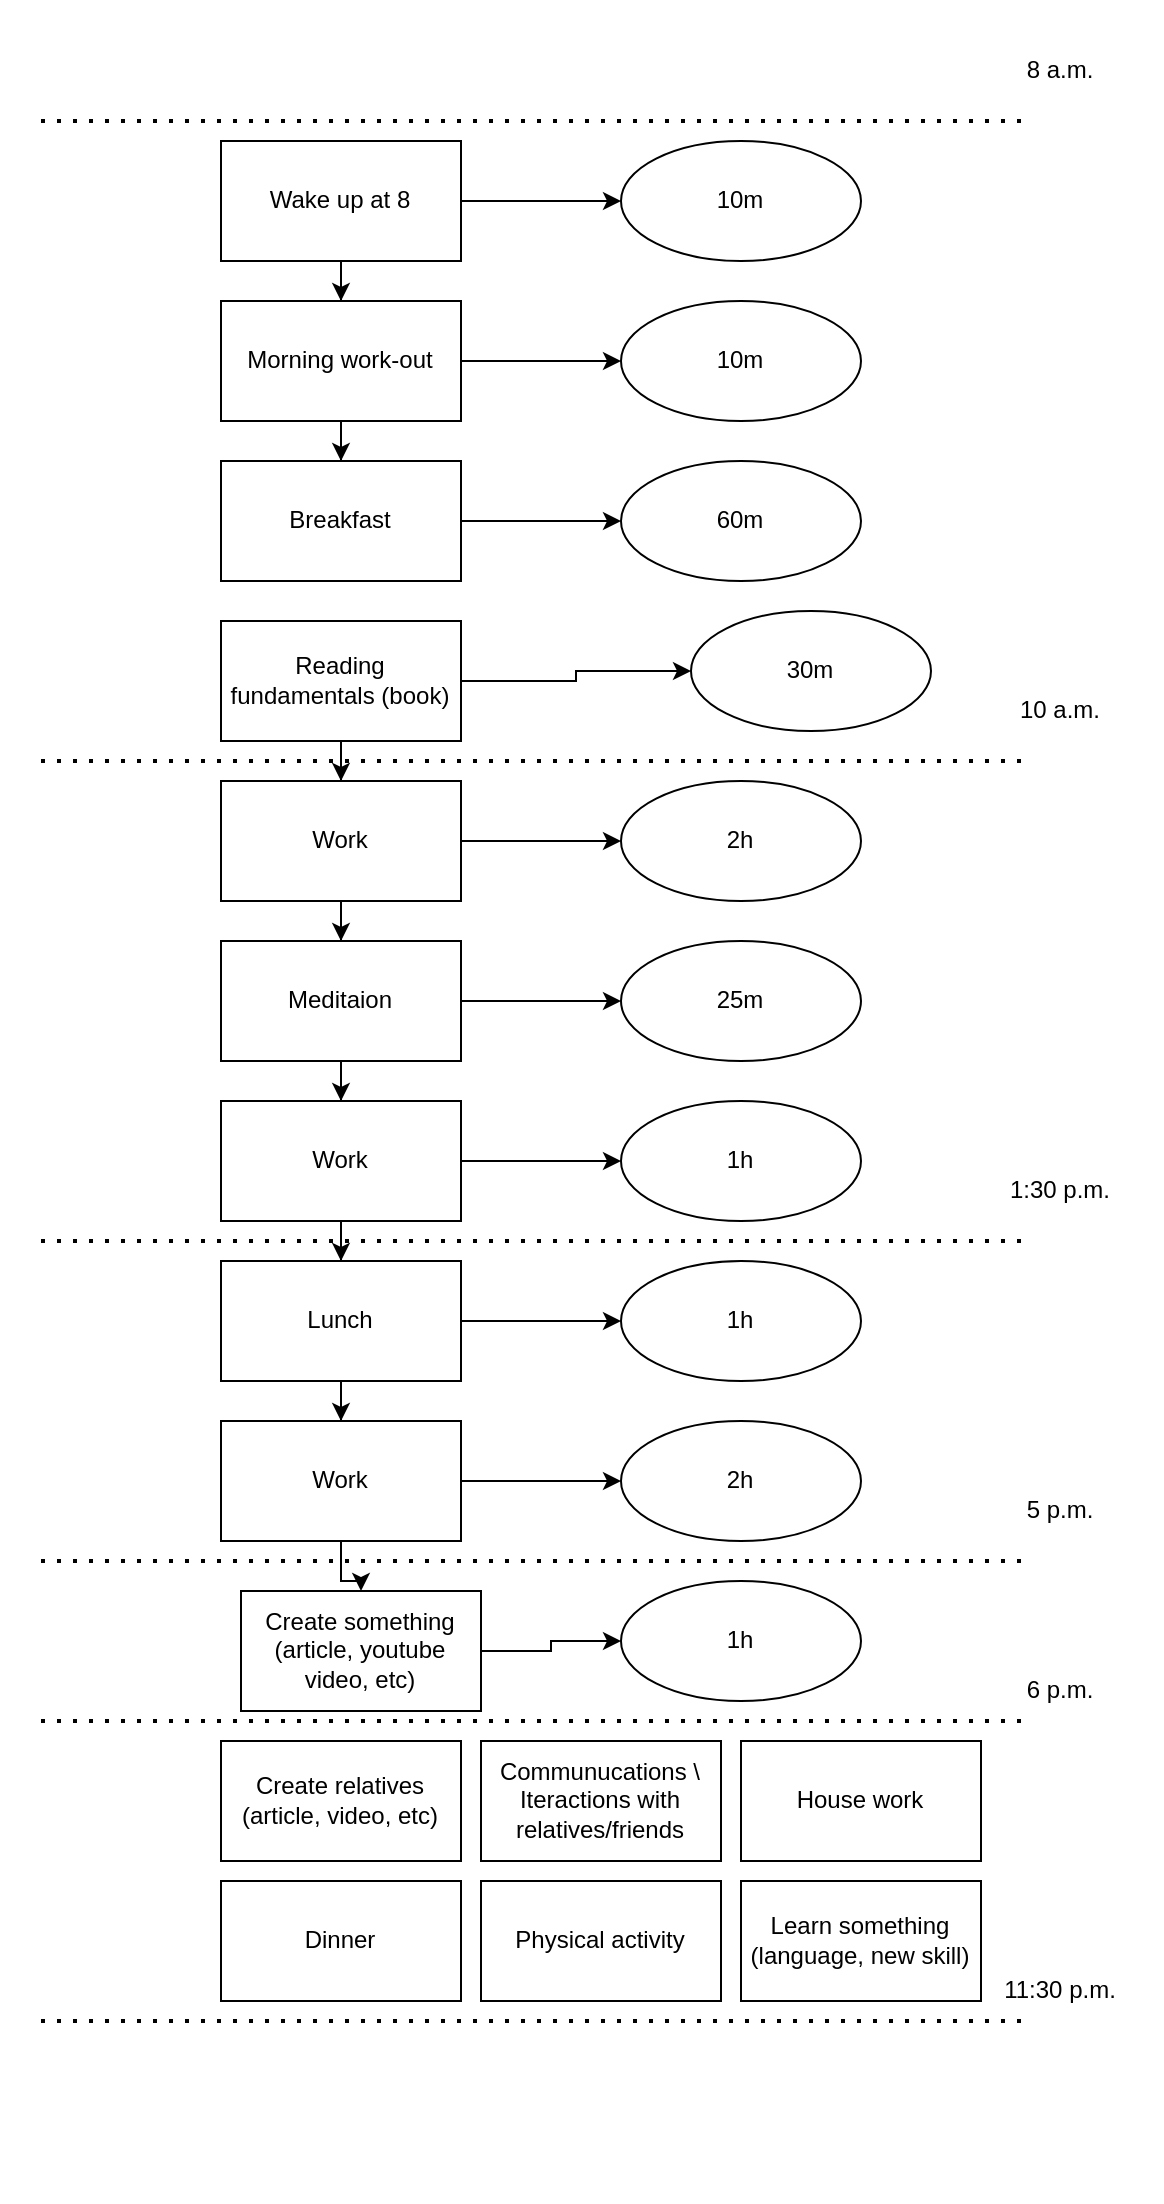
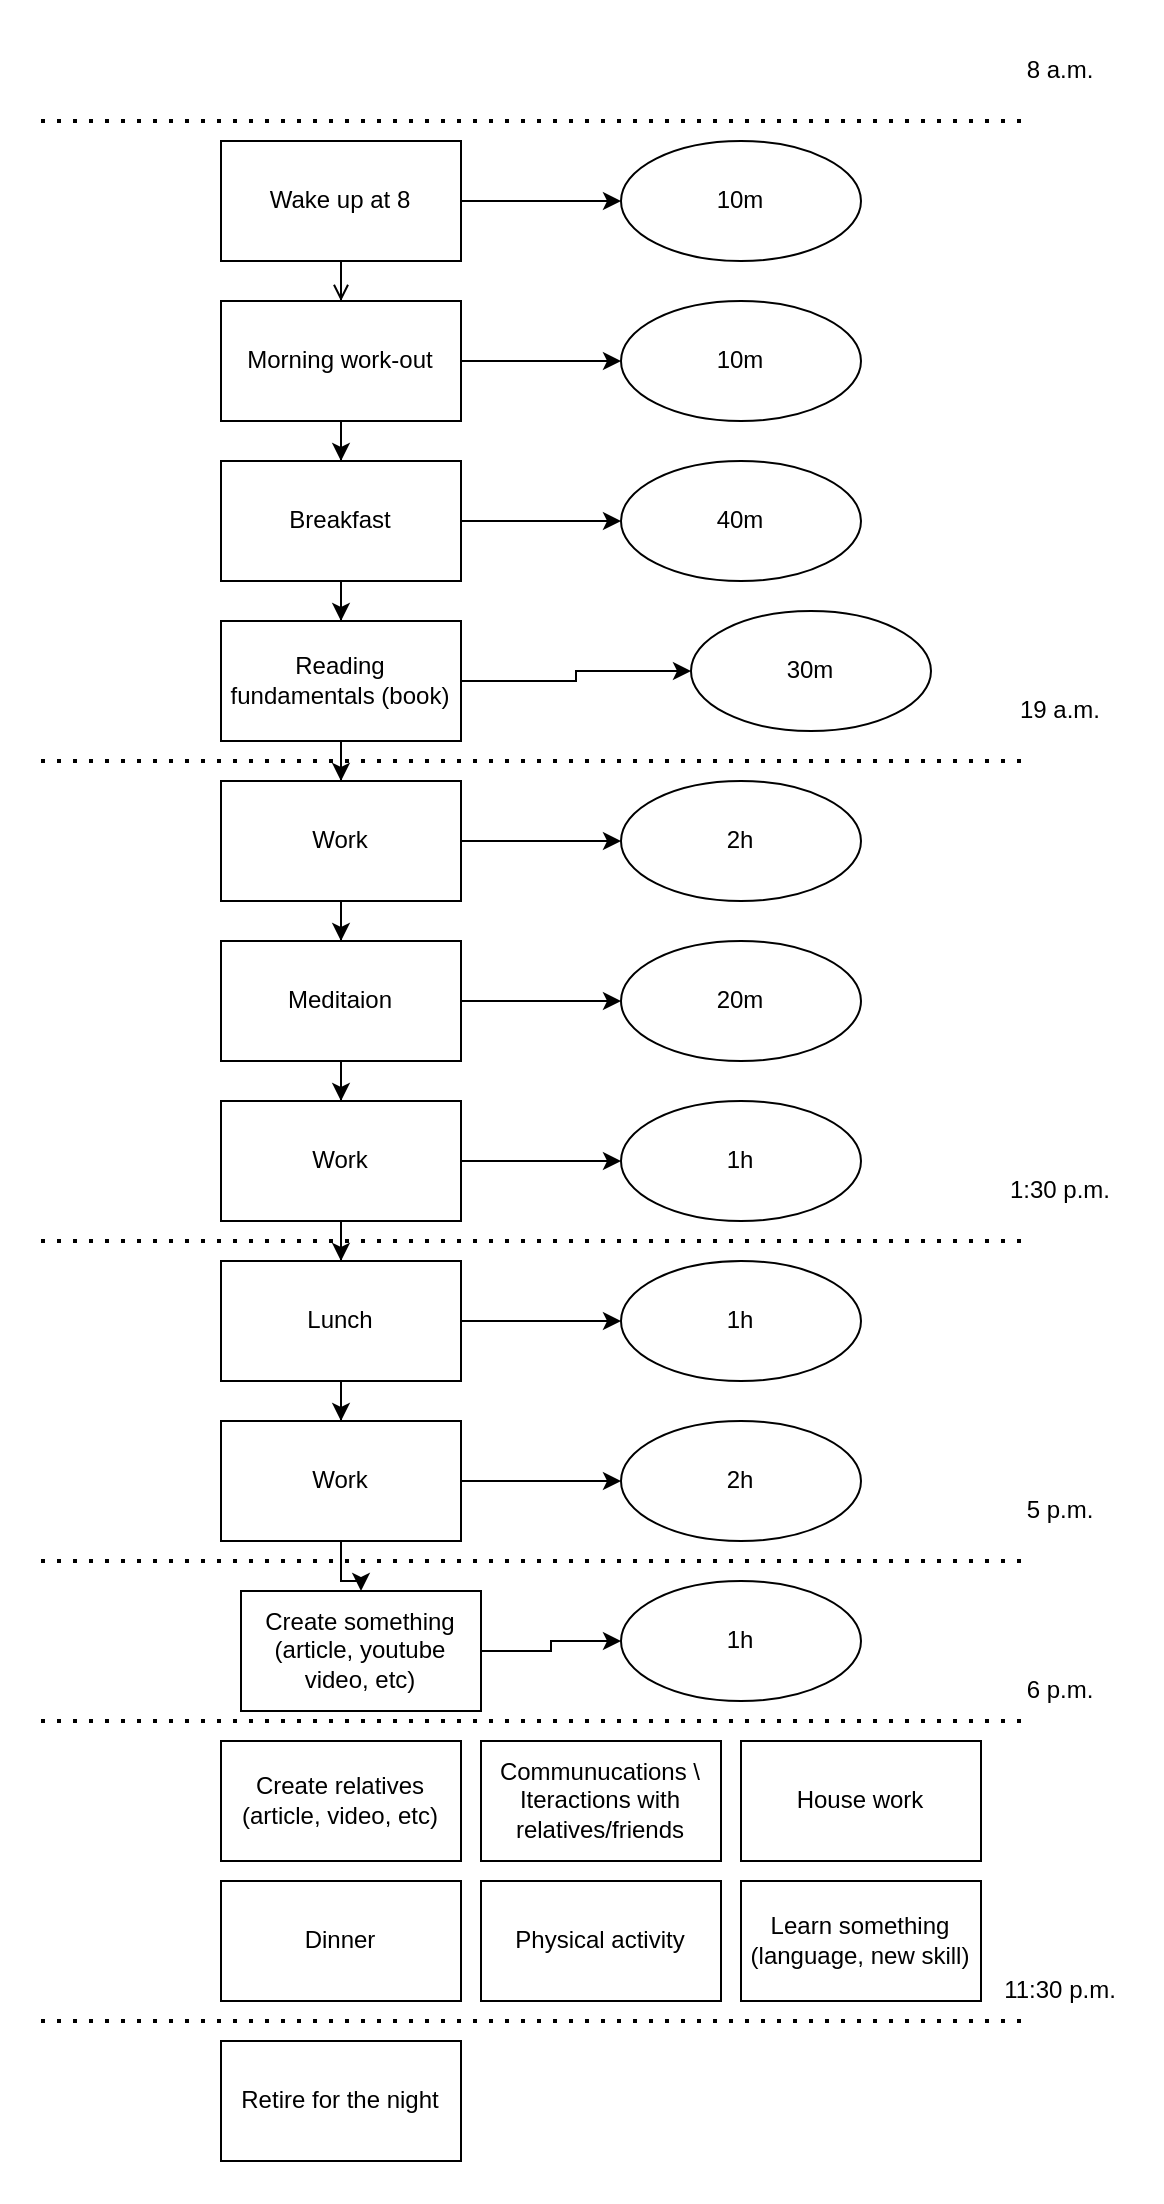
edge "Wake up at 8" -> "Morning work-out": arrowhead classic -> open
node "60m": label "60m" -> "40m"
edge "Breakfast" -> "Reading fundamentals (book)": added
node "10 a.m.": label "10 a.m." -> "19 a.m."
node "25m": label "25m" -> "20m"
node "Retire for the night": added
